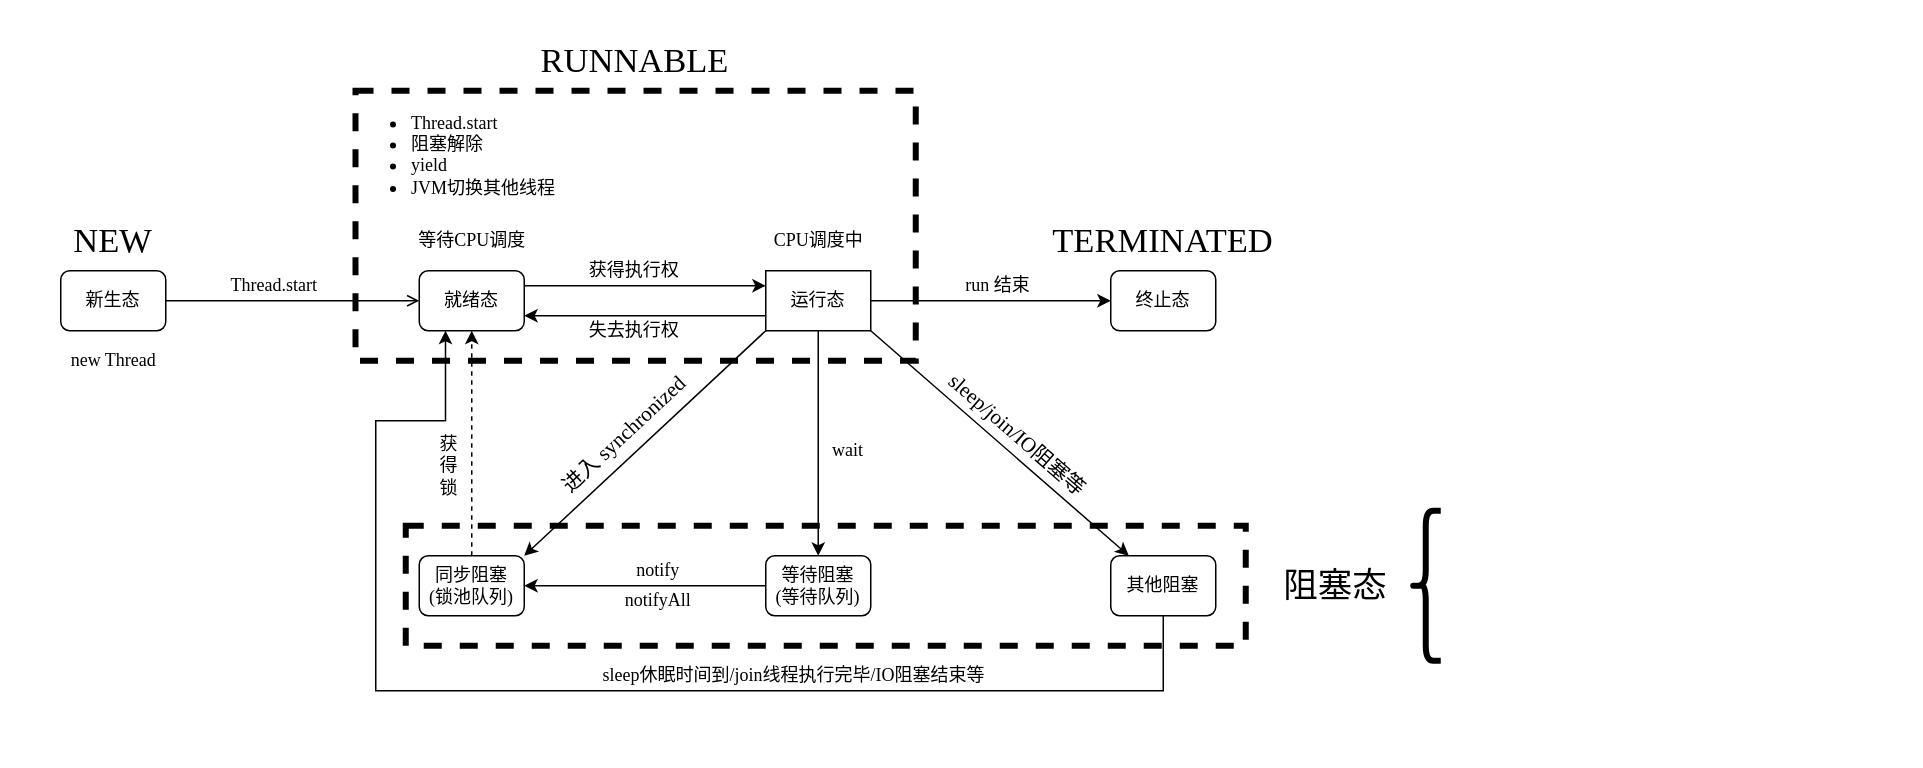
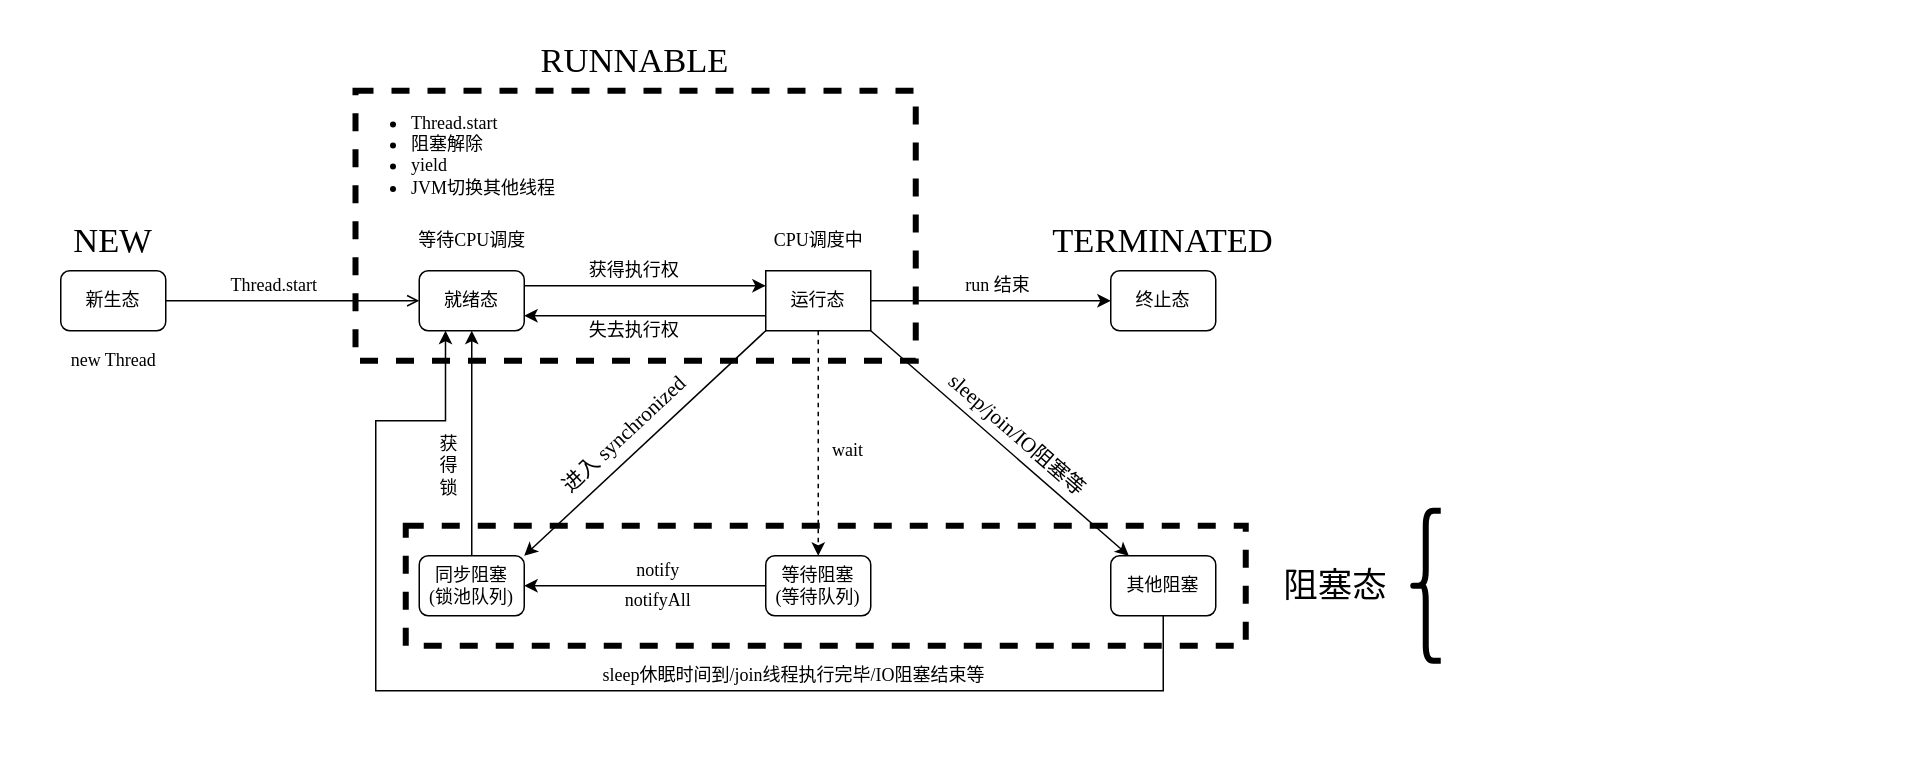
edge "运行态" -> "等待阻塞 (等待队列)": style solid -> dashed
edge "同步阻塞 (锁池队列)" -> "就绪态": style dashed -> solid
